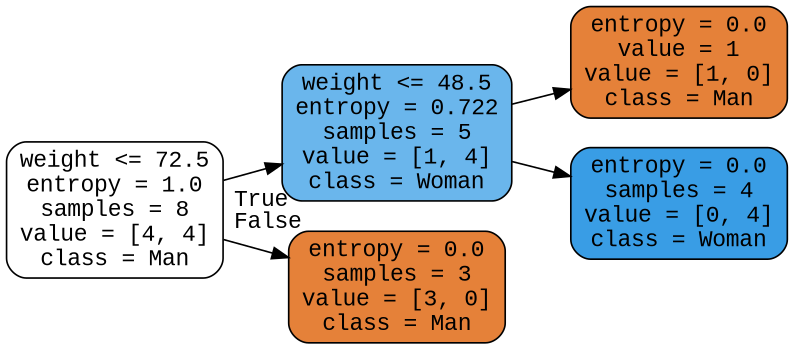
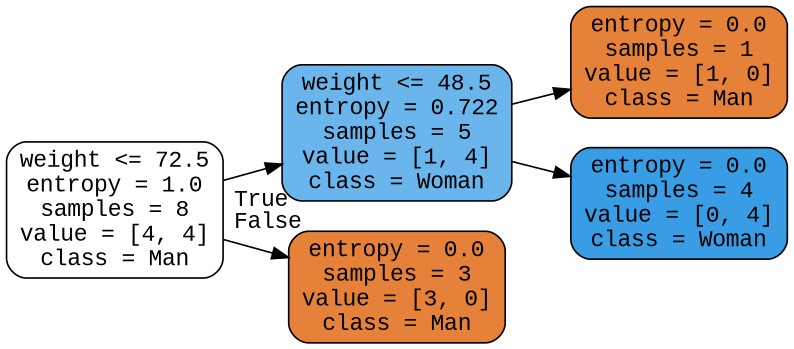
node "entropy = 0.0 value = 1 value = [1, 0] class = Man": label "entropy = 0.0 value = 1 value = [1, 0] class = Man" -> "entropy = 0.0 samples = 1 value = [1, 0] class = Man"
